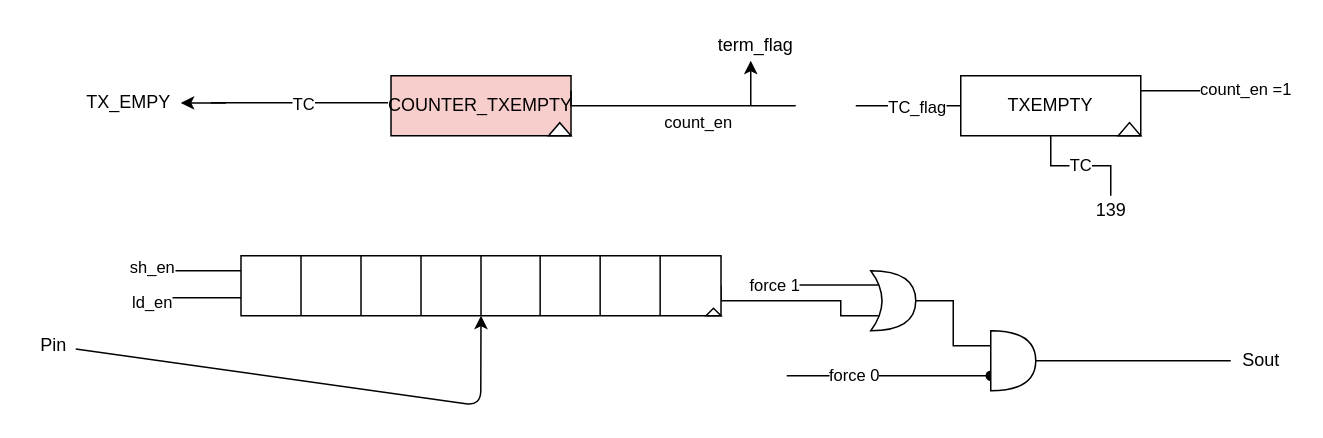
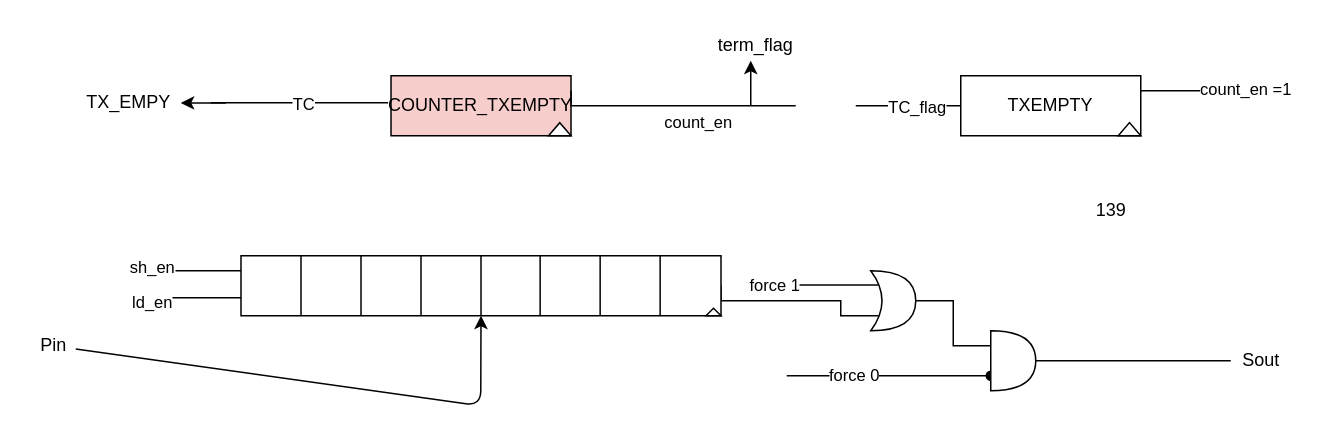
edge "TXEMPTY" -- "139": removed, label "TC"
